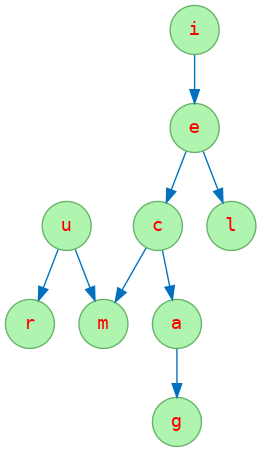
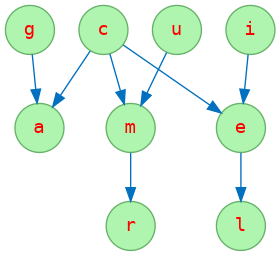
edge "e" -> "c": reversed
edge "u" -> "r": now "m" -> "r"
edge "a" -> "g": reversed
